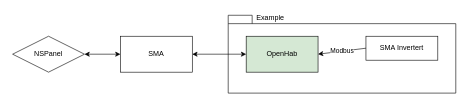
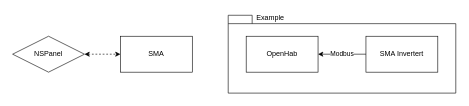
node "SMA Invertert": size 72x24 -> 72x36
edge "NSPanel" -- "SMA": style solid -> dashed
edge "SMA" -- "OpenHab": removed
node "OpenHab": fillcolor #d5e8d4 -> #ffffff
